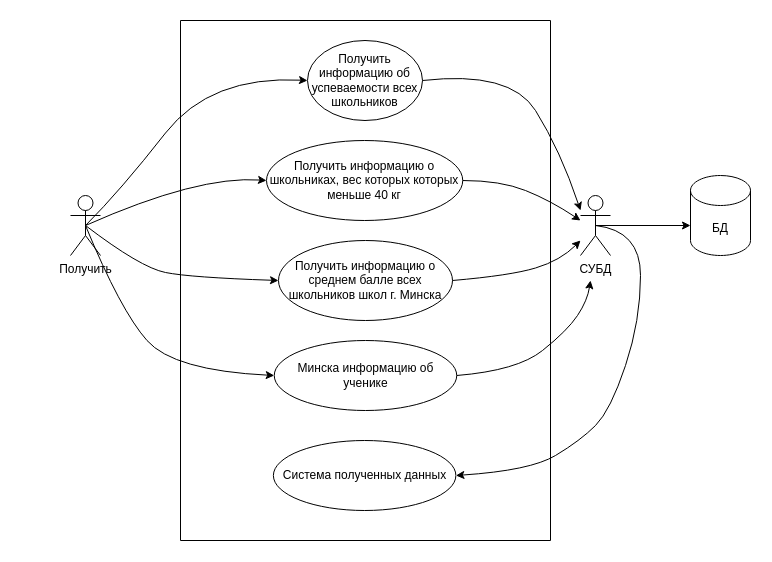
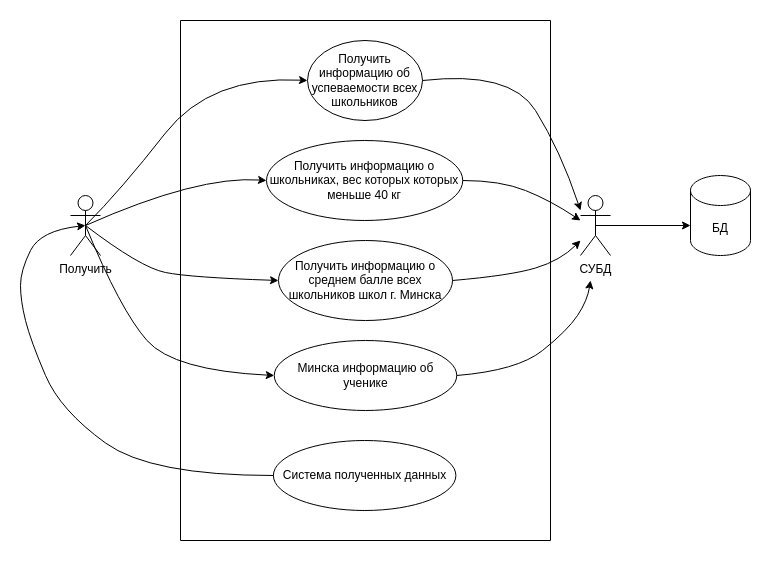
edge "СУБД" -> "Система полученных данных": removed
edge "Система полученных данных" -> "Получить": added
